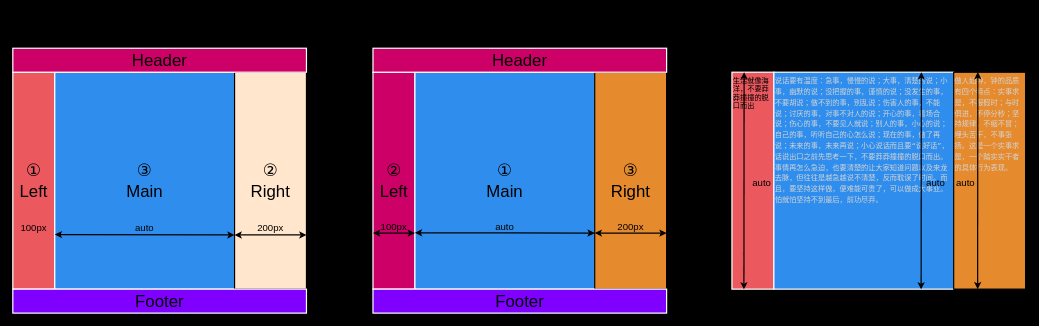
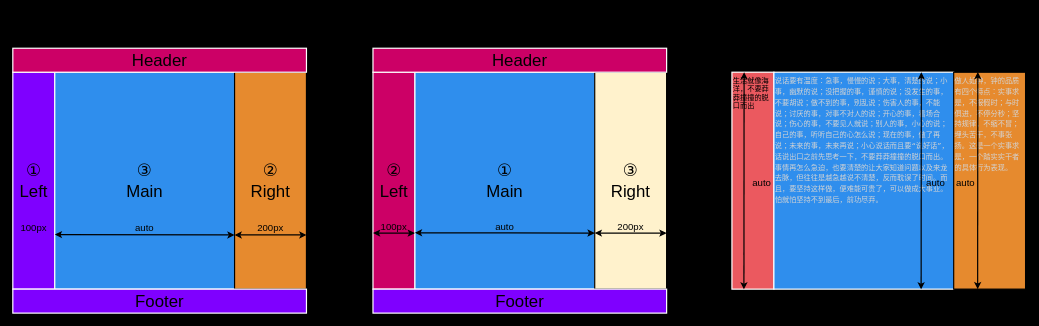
node "① Left": fillcolor #eb595f -> #7f00ff
node "② Right": fillcolor #ffe6cc -> #e68a2e
node "③ Right": fillcolor #e68a2e -> #fff2cc
